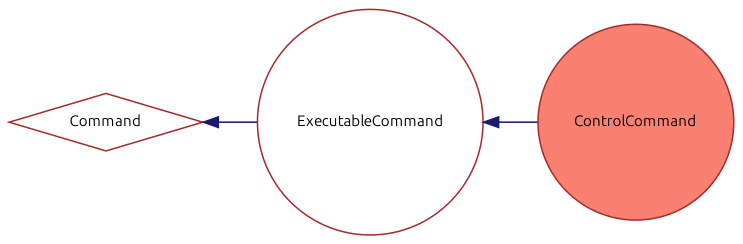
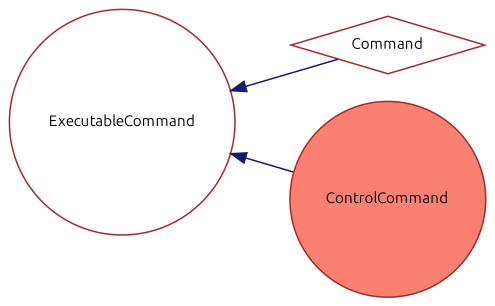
edge "ExecutableCommand" -> "Command": reversed
